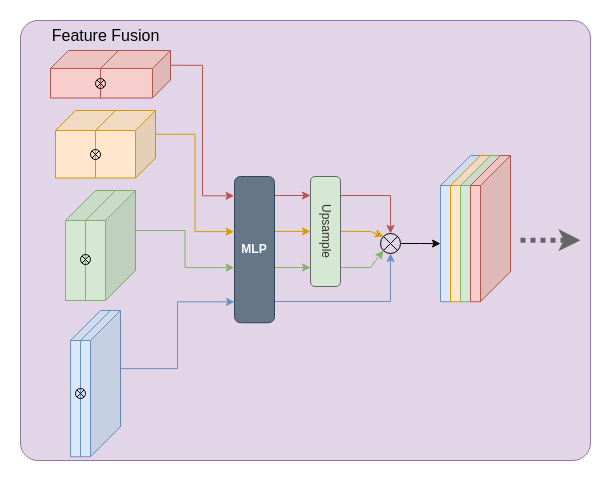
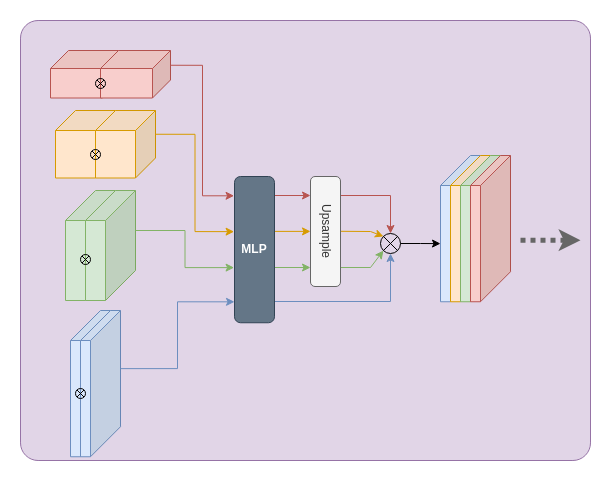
node "Feature Fusion": removed
node "Upsample": fillcolor #d5e8d4 -> #f5f5f5
